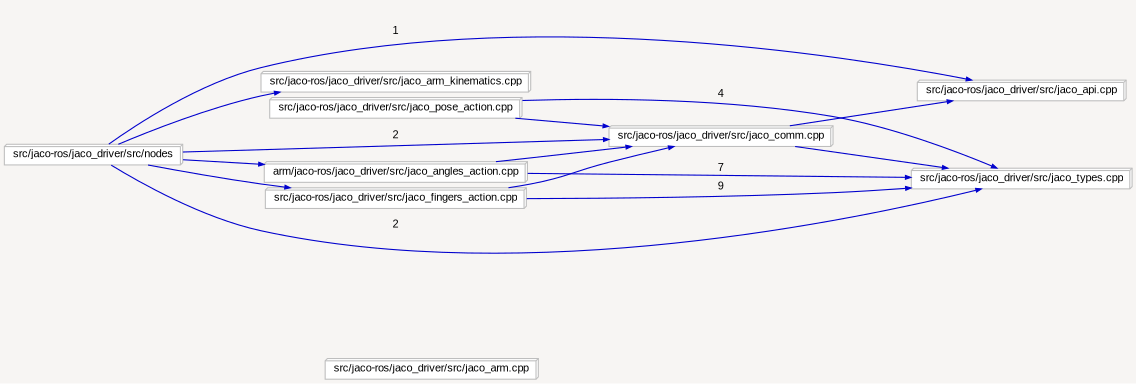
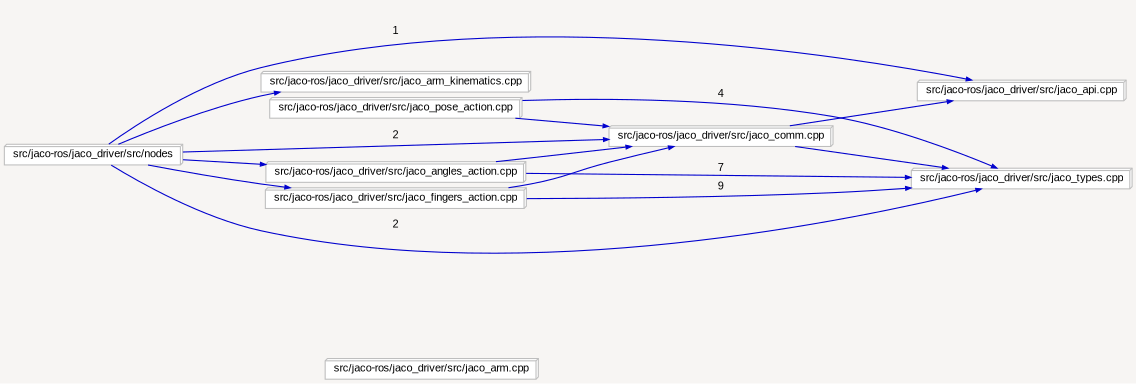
node "arm/jaco-ros/jaco_driver/src/jaco_angles_action.cpp": label "arm/jaco-ros/jaco_driver/src/jaco_angles_action.cpp" -> "src/jaco-ros/jaco_driver/src/jaco_angles_action.cpp"
